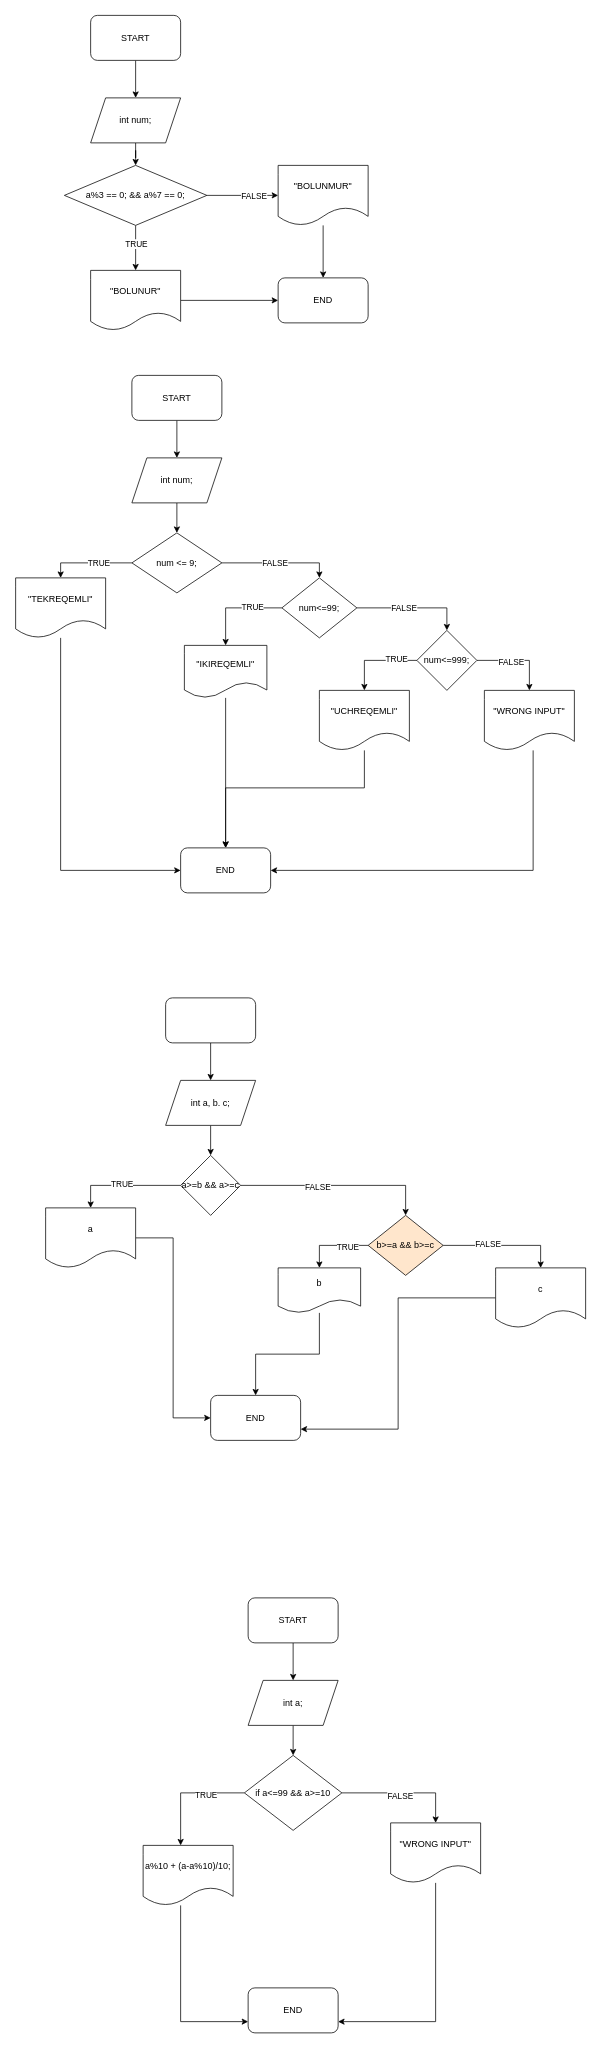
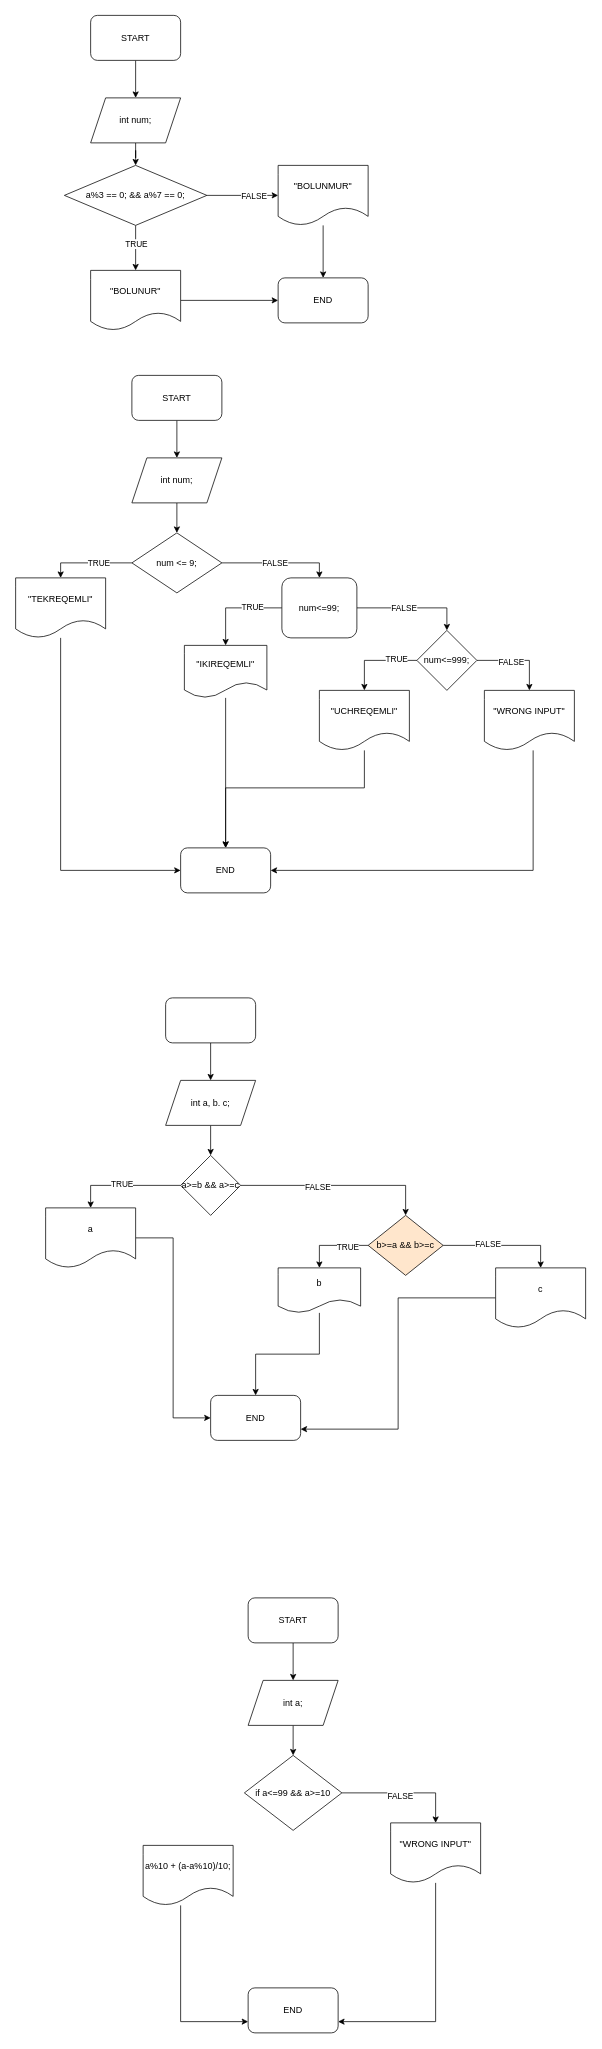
node "num<=99;": shape diamond -> rounded rectangle
edge "if a<=99 && a>=10" -> "a%10 + (a-a%10)/10;": removed, label "TRUE"
